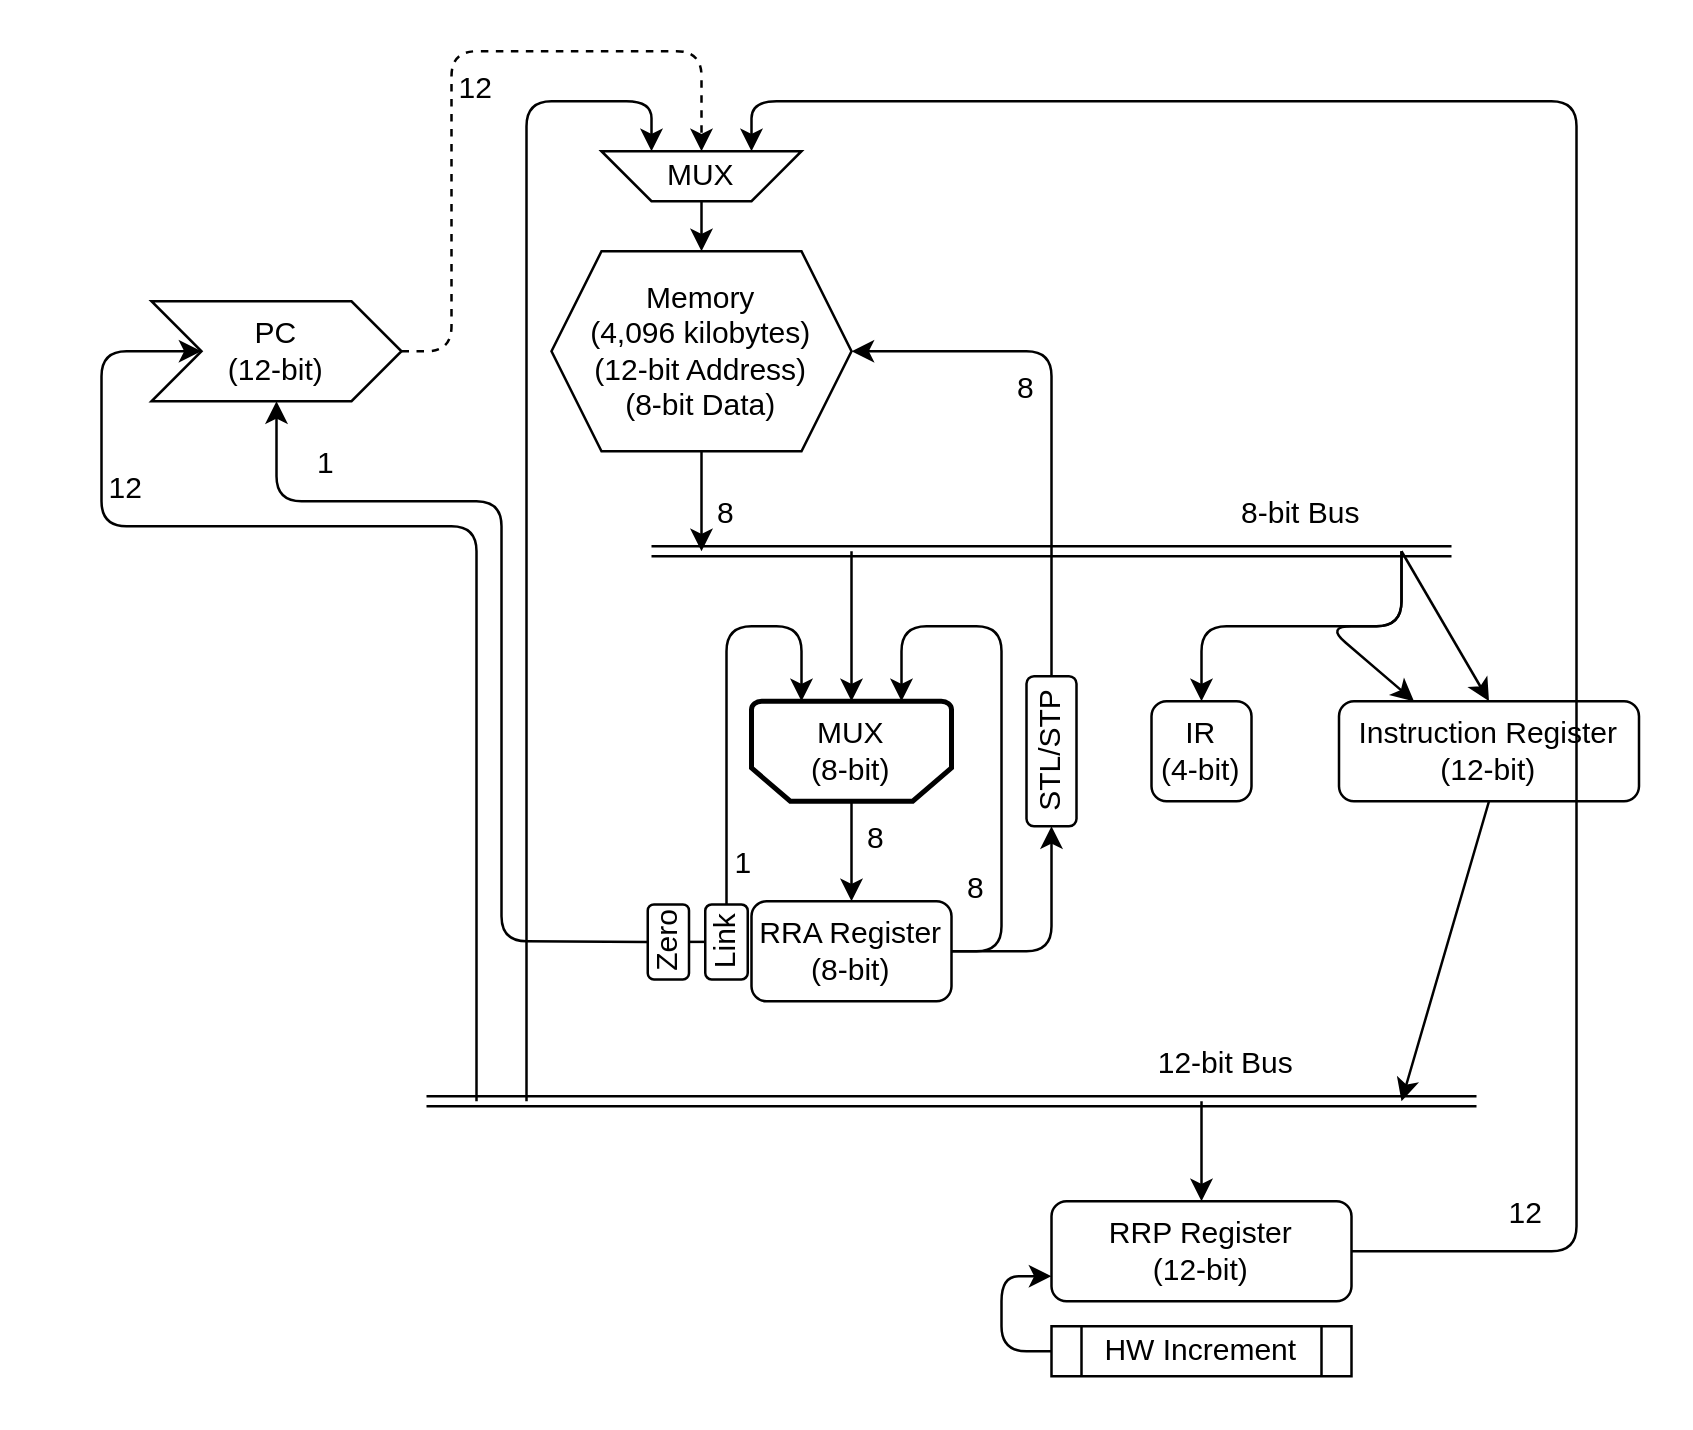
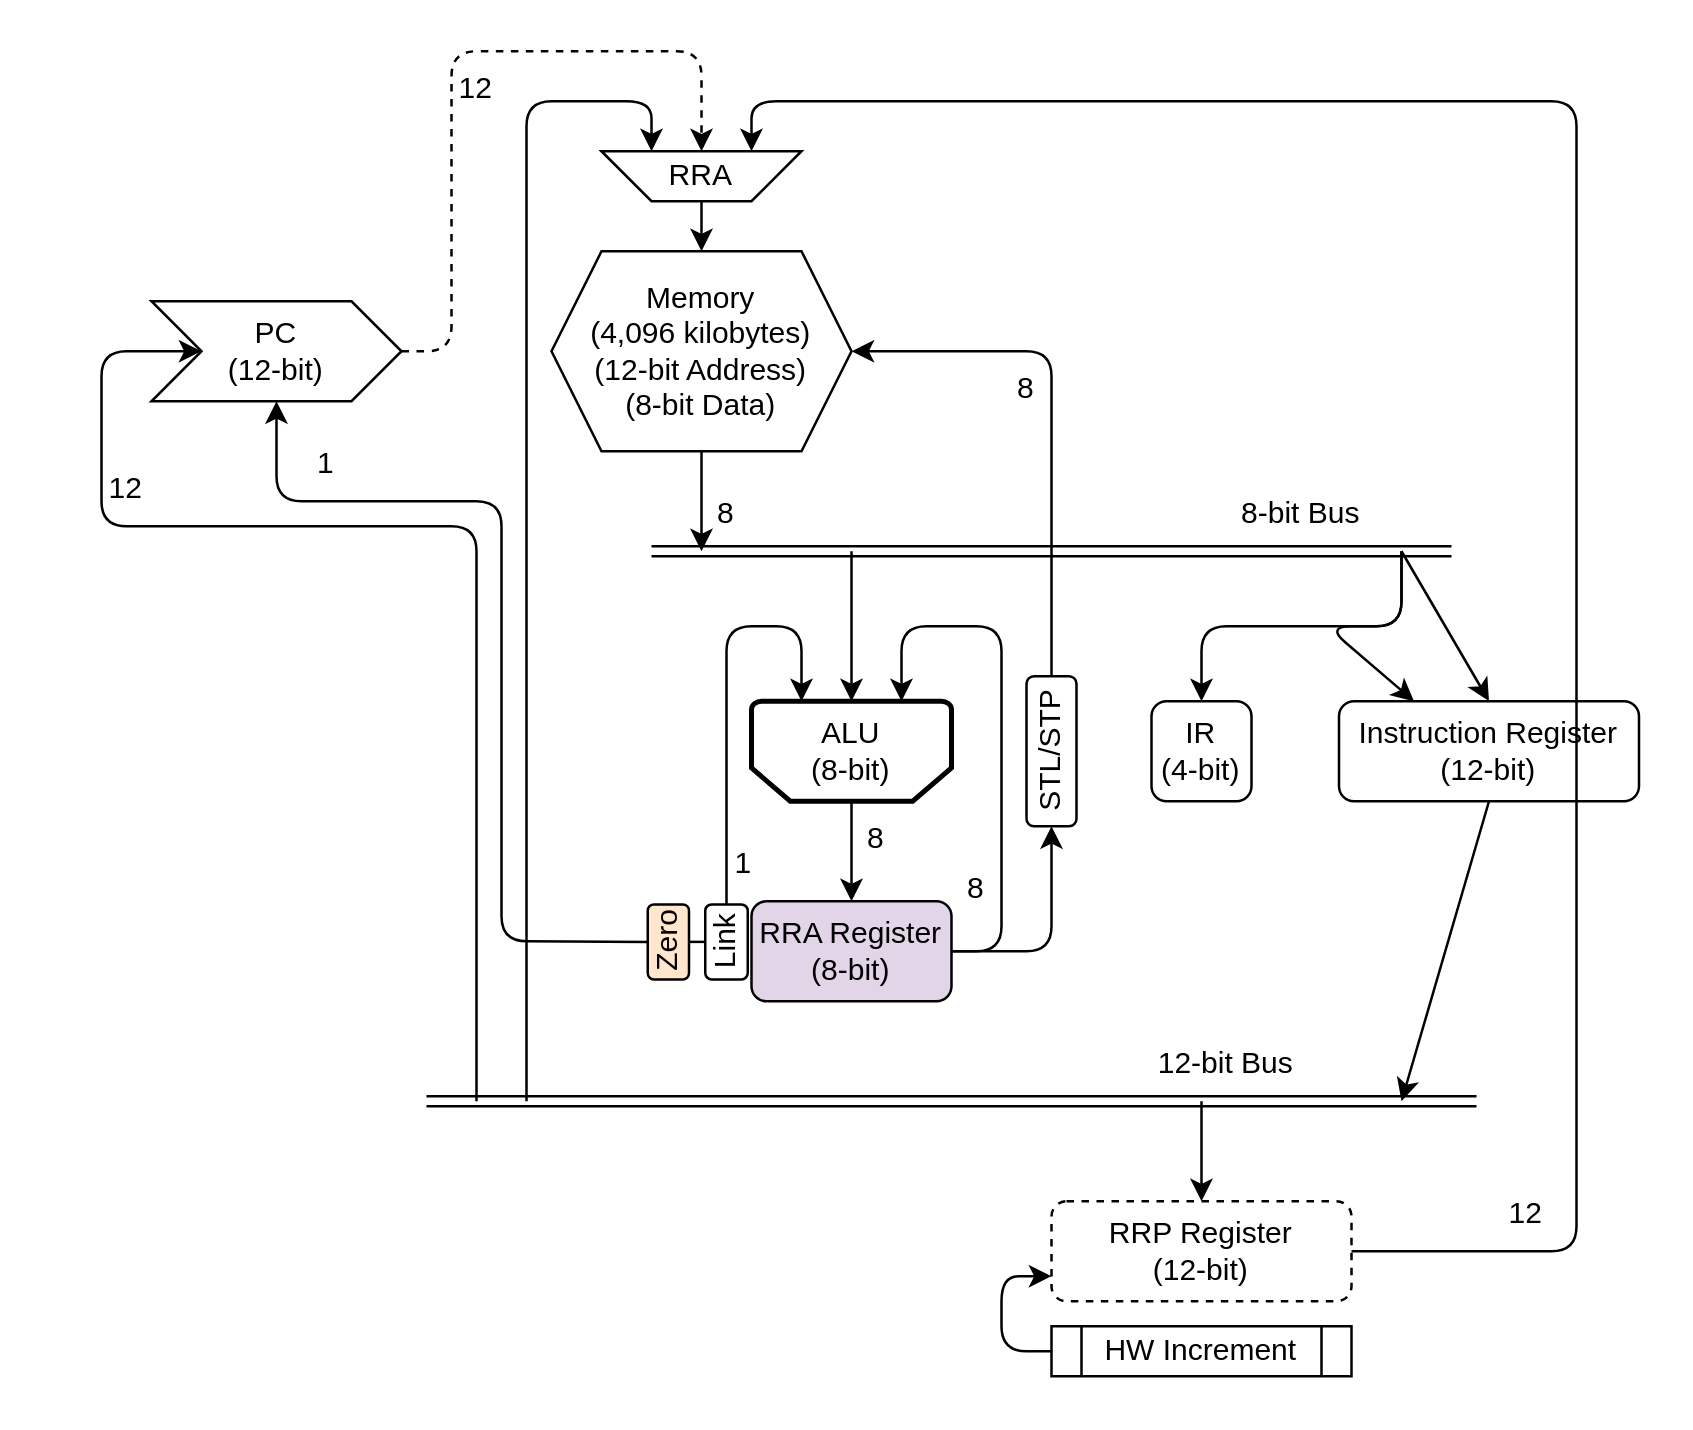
node "MUX": label "MUX" -> "RRA"
node "MUX (8-bit)": label "MUX (8-bit)" -> "ALU (8-bit)"
node "Zero": fillcolor #ffffff -> #ffe6cc
node "RRA Register (8-bit)": fillcolor #ffffff -> #e1d5e7
node "RRP Register (12-bit)": style solid -> dashed
